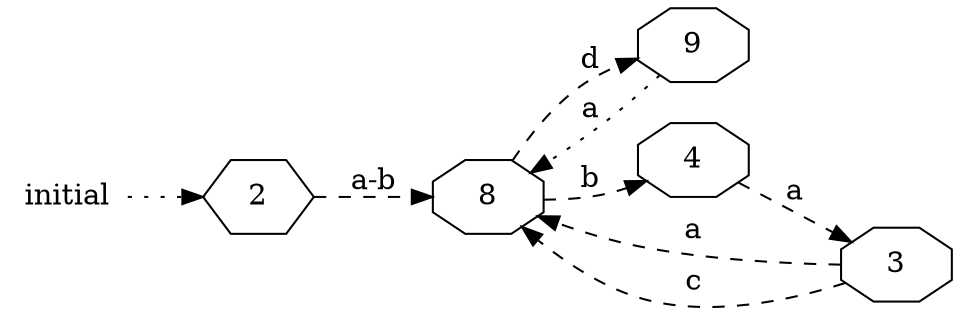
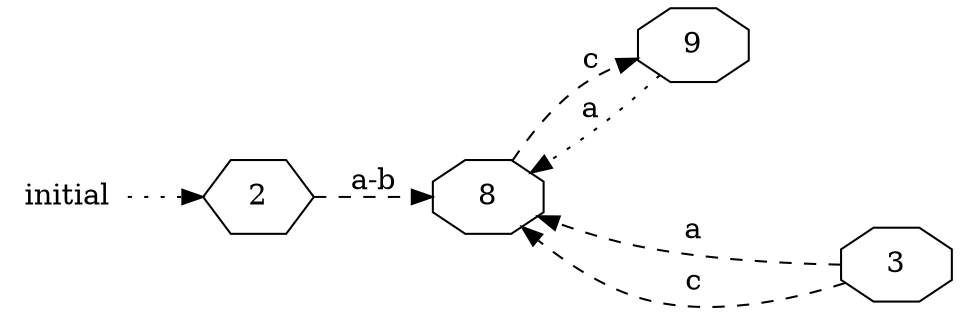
edge "8" -> "9": label "d" -> "c"
node "4": removed
